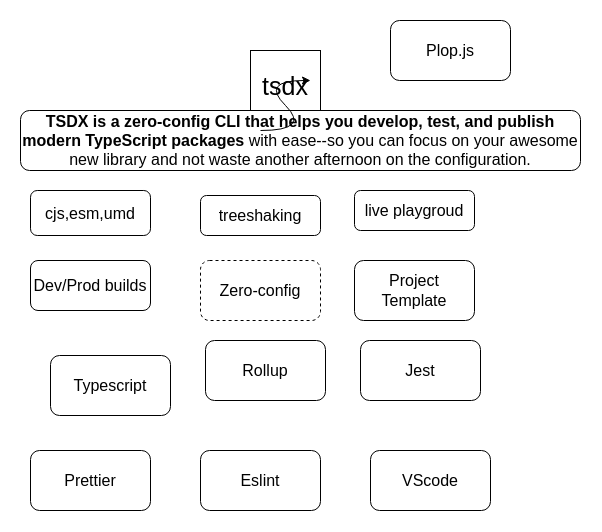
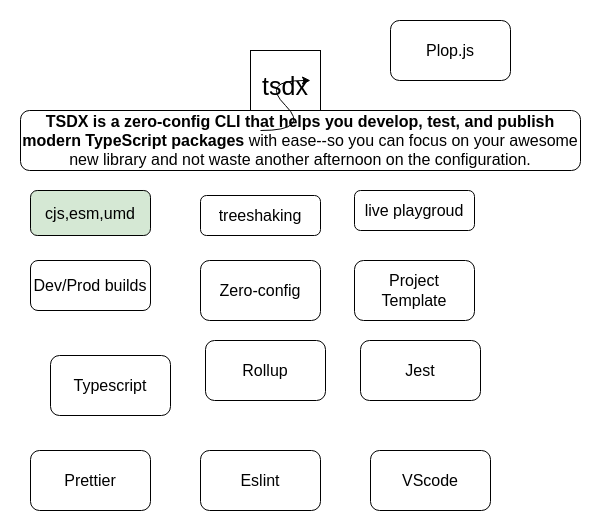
node "cjs,esm,umd": fillcolor #ffffff -> #d5e8d4
node "Zero-config": style dashed -> solid
